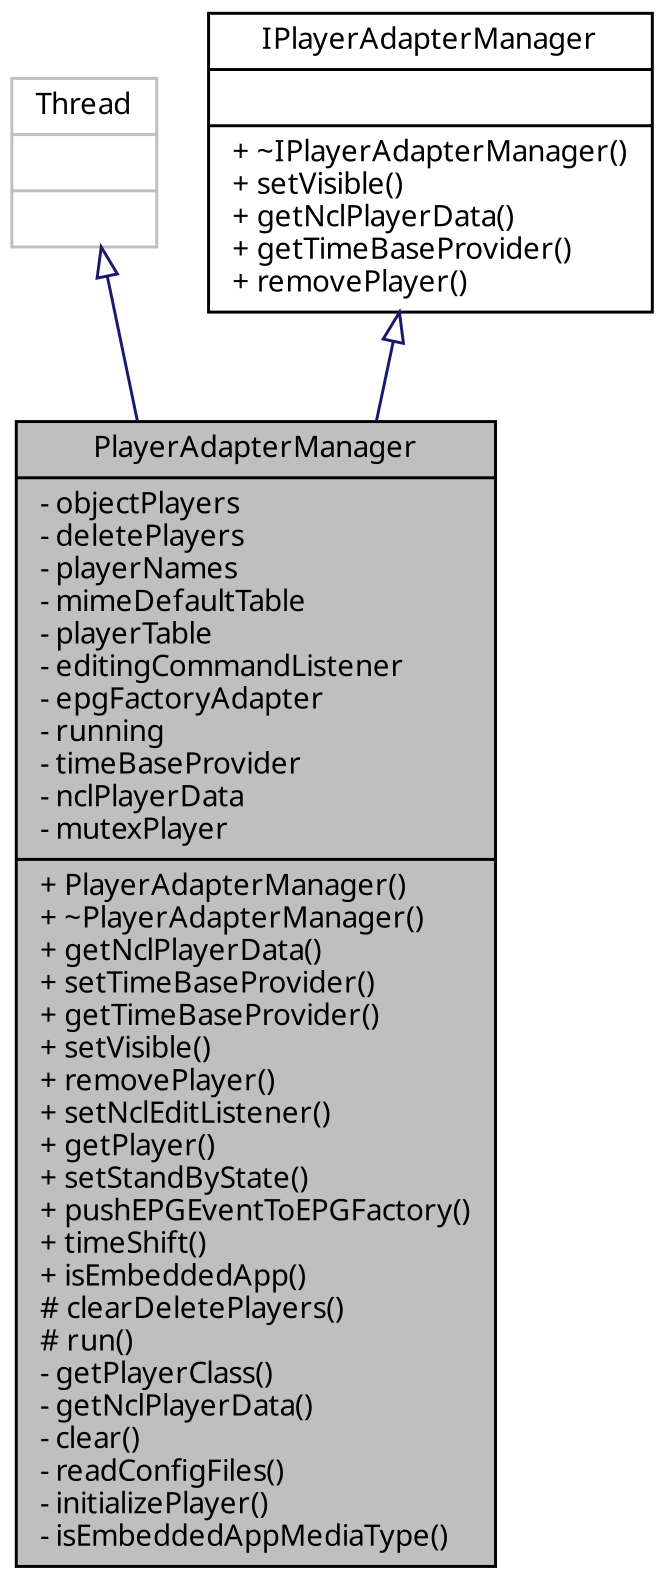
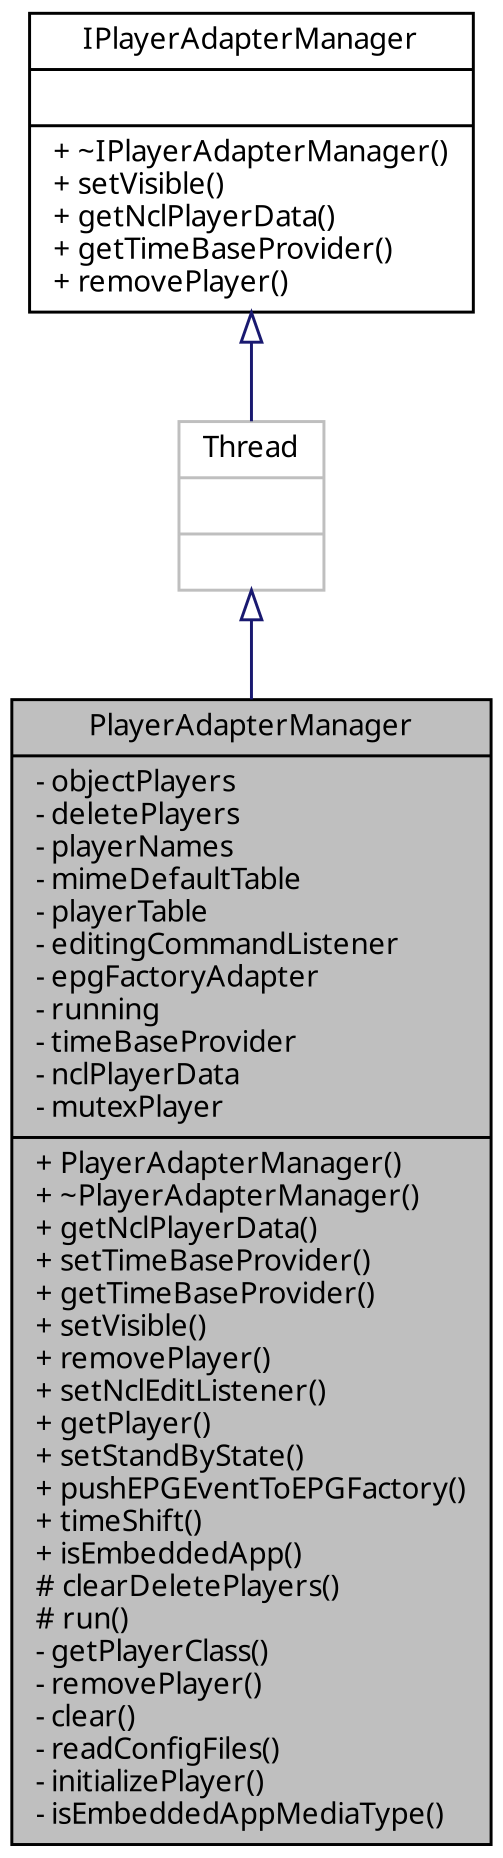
edge "PlayerAdapterManager" -> "IPlayerAdapterManager": now "Thread" -> "IPlayerAdapterManager"
node "PlayerAdapterManager": text "- getNclPlayerData()" -> "- removePlayer()"
